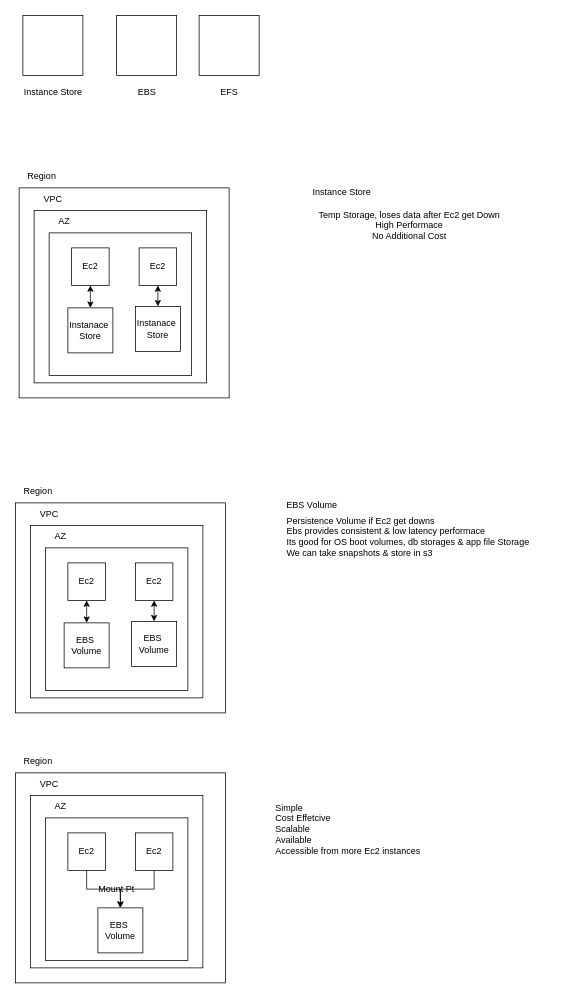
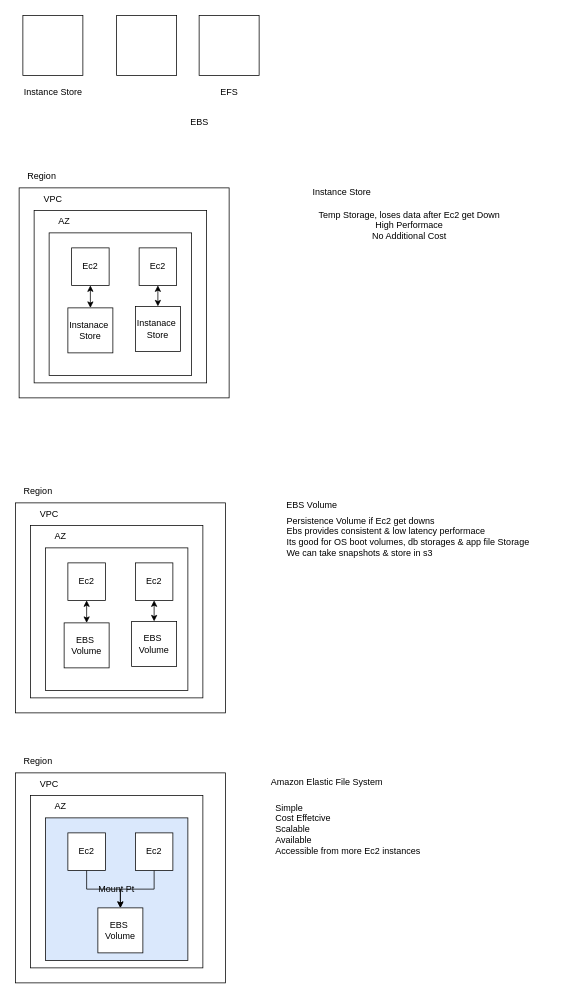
node "EBS": moved (147, 93) -> (199, 123)
node "Amazon Elastic File System": added
node "Mount Pt": fillcolor #ffffff -> #dae8fc
